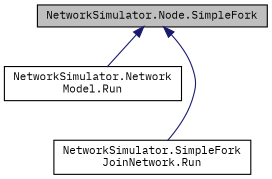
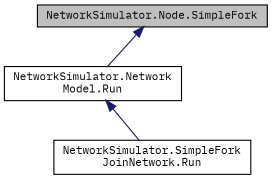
edge "NetworkSimulator.SimpleFork JoinNetwork.Run" -> "NetworkSimulator.Node.SimpleFork": now "NetworkSimulator.SimpleFork JoinNetwork.Run" -> "NetworkSimulator.Network Model.Run"
